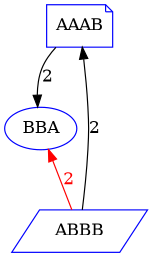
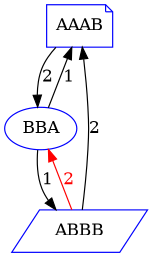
edge "BBA" -> "AAAB": added, label "1"
edge "BBA" -> "ABBB": added, label "1"
